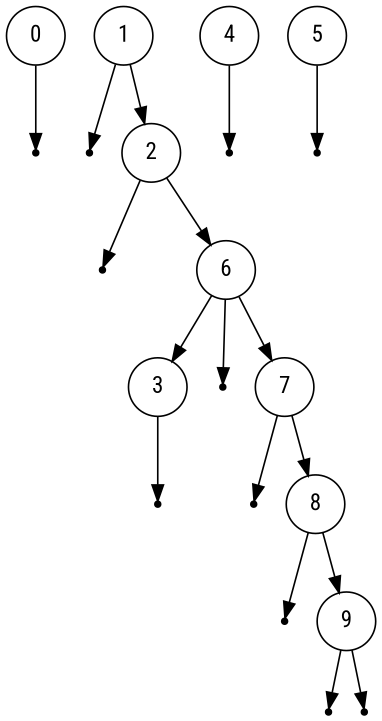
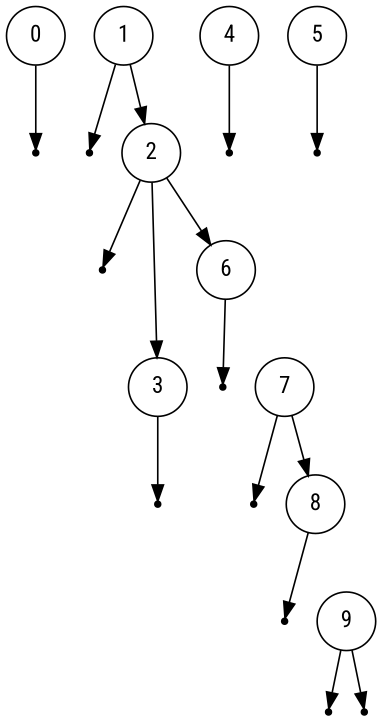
edge "6" -> "3": now "2" -> "3"
edge "6" -> "7": removed
edge "8" -> "9": removed
